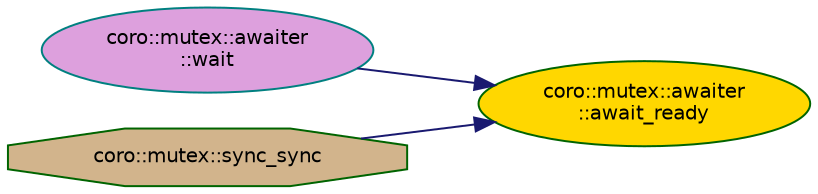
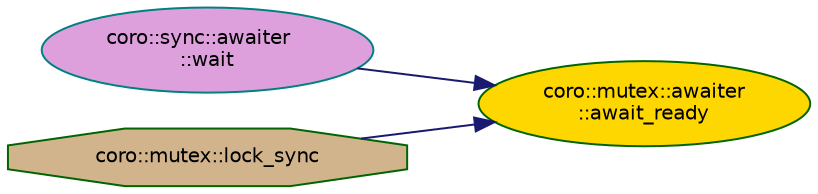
node "coro::mutex::awaiter ::wait": label "coro::mutex::awaiter ::wait" -> "coro::sync::awaiter ::wait"
node "coro::mutex::sync_sync": label "coro::mutex::sync_sync" -> "coro::mutex::lock_sync"
